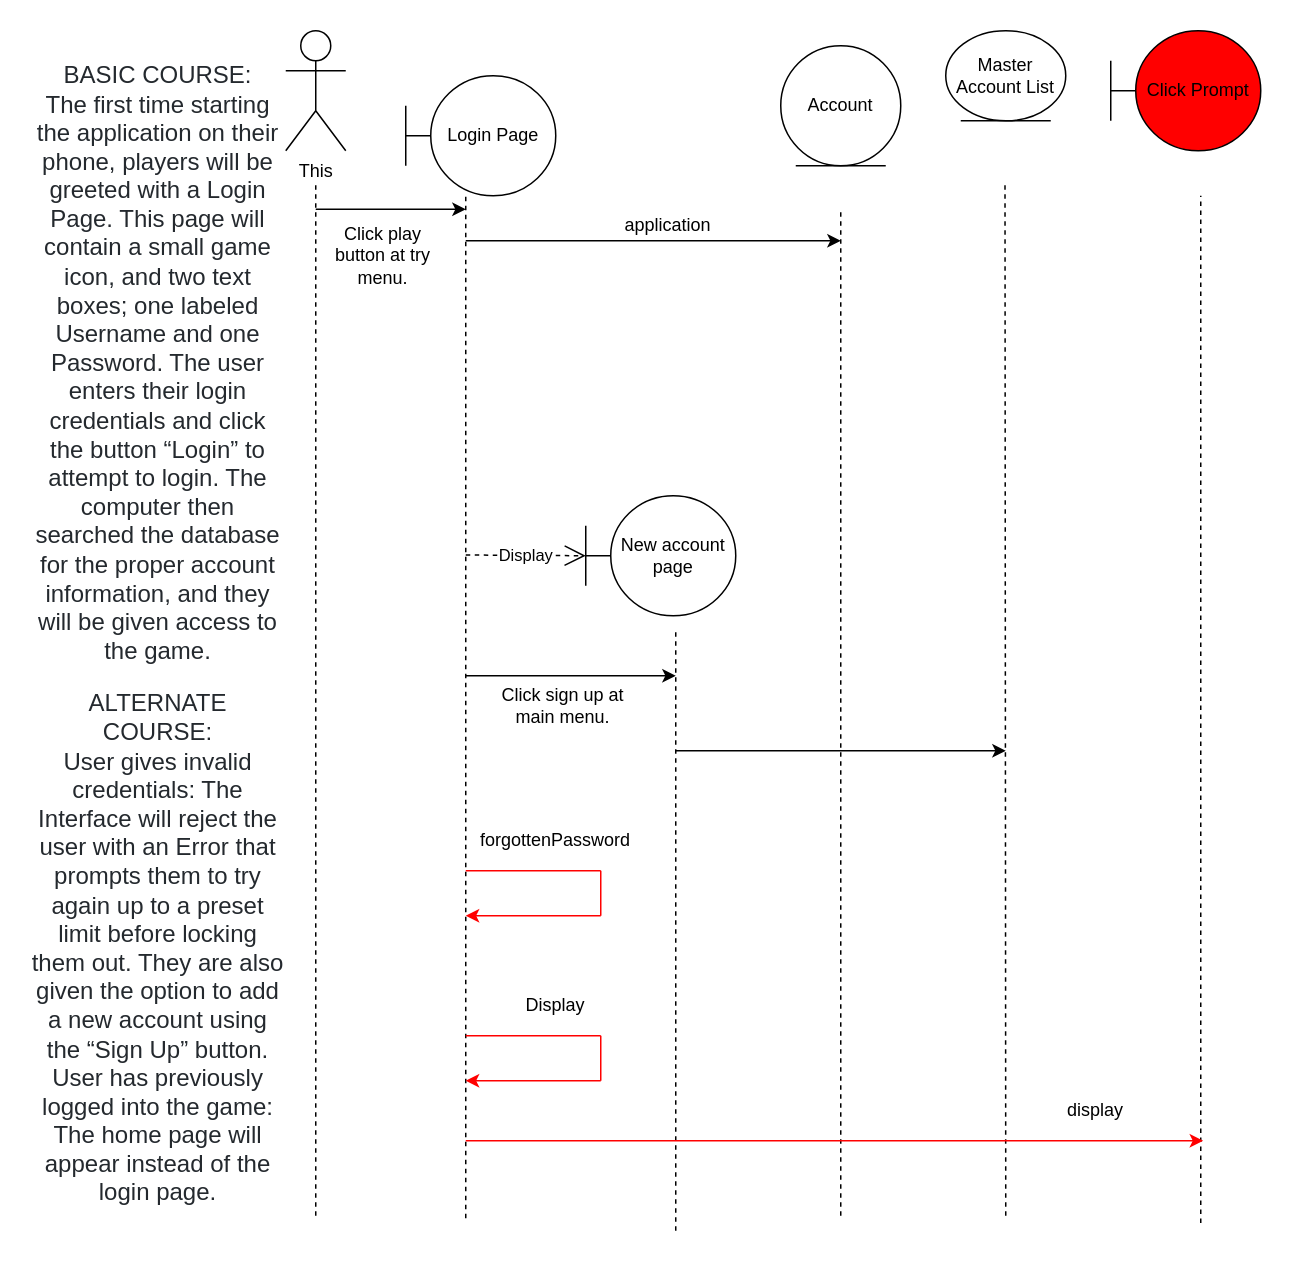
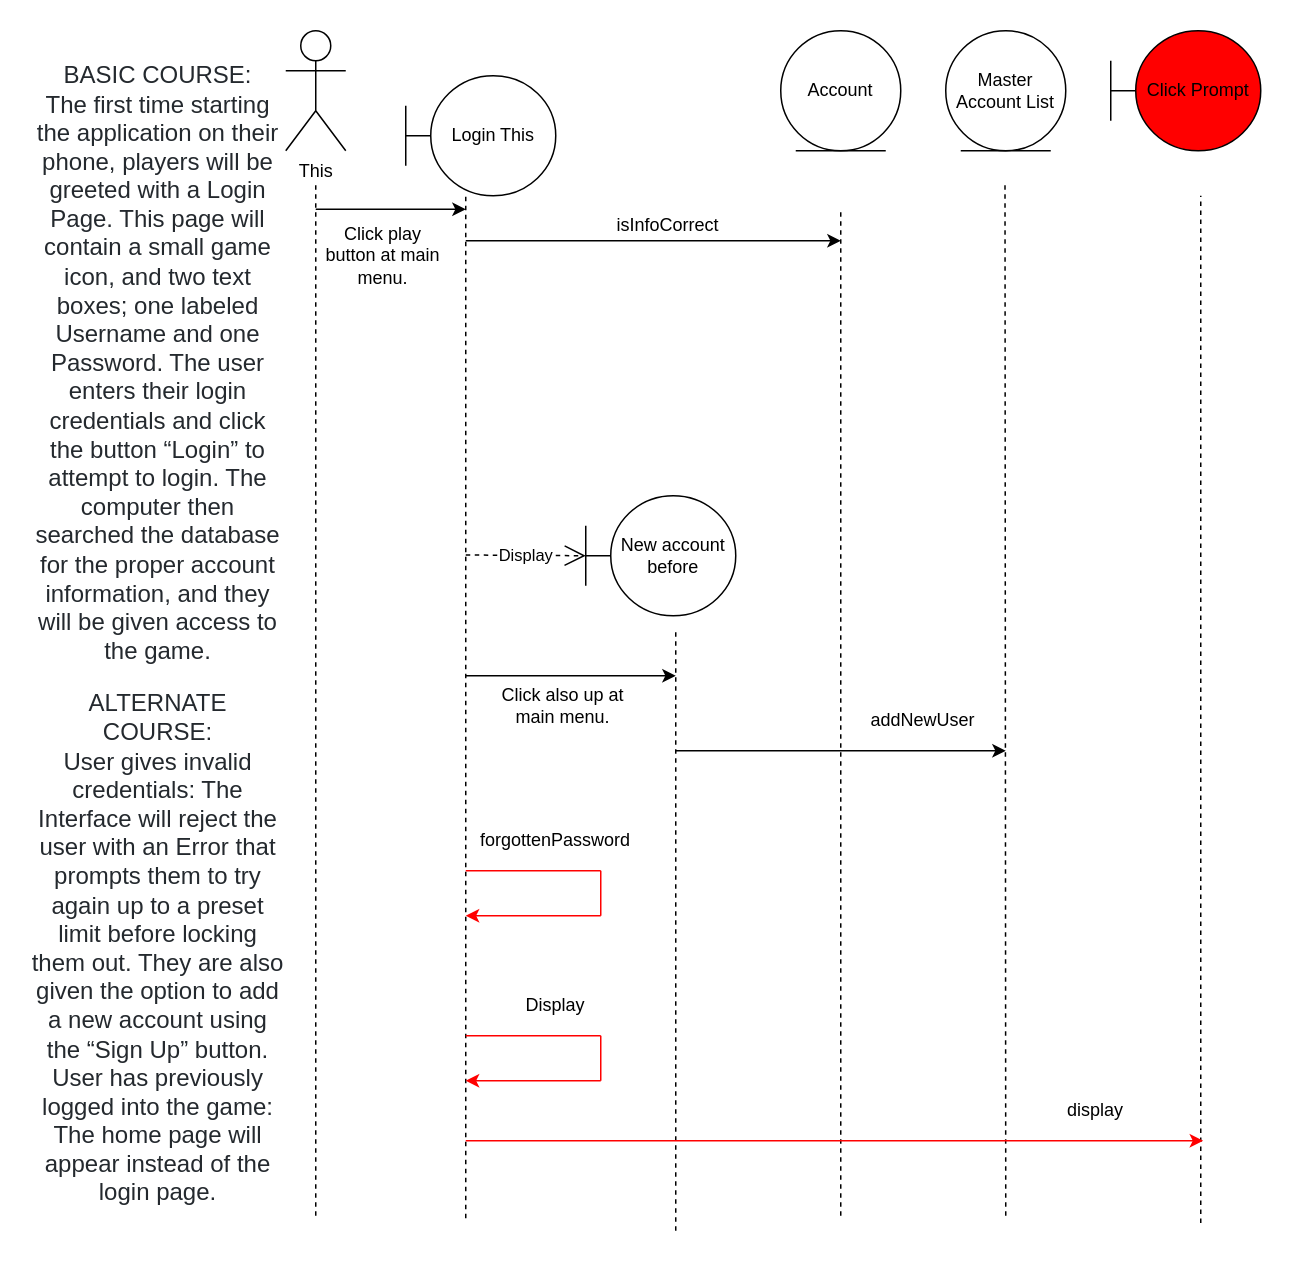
node "Master Account List": size 120x90 -> 120x120
node "Account": moved (841, 106) -> (841, 91)
node "Login Page": label "Login Page" -> "Login This"
node "application": label "application" -> "isInfoCorrect"
node "Click play button at try menu.": label "Click play button at try menu." -> "Click play button at main menu."
node "New account page": label "New account page" -> "New account before"
node "Click sign up at main menu.": label "Click sign up at main menu." -> "Click also up at main menu."
node "addNewUser": added
